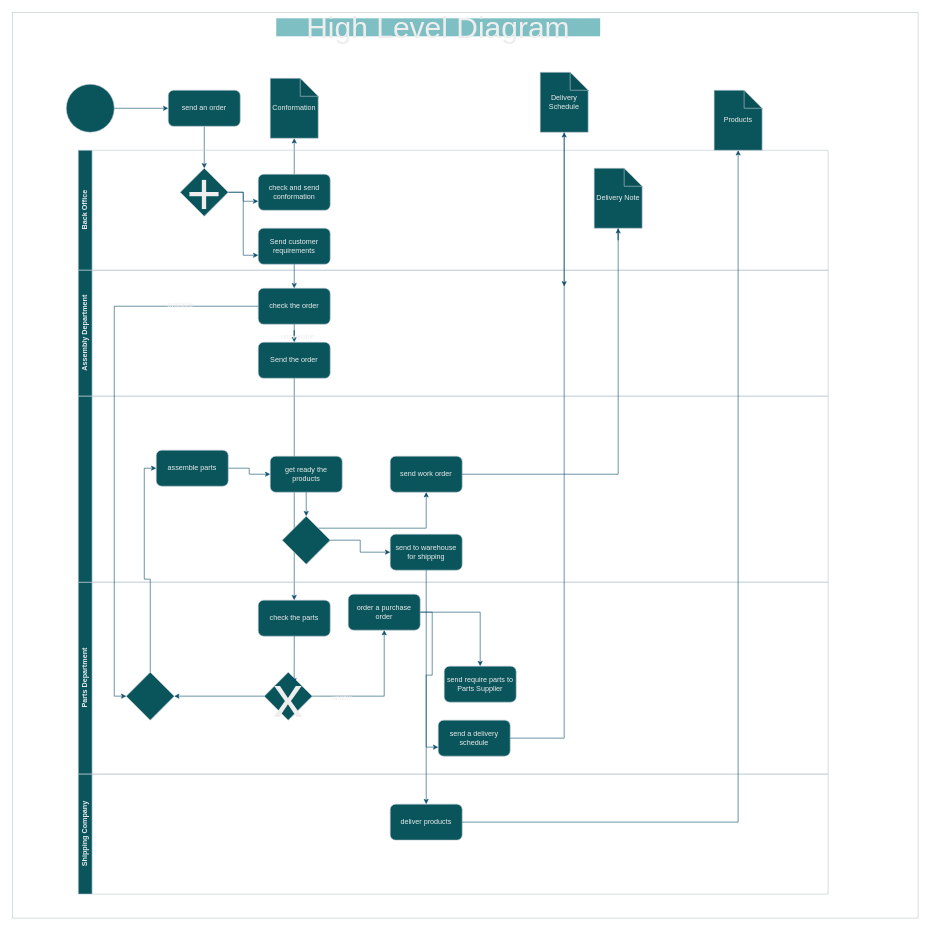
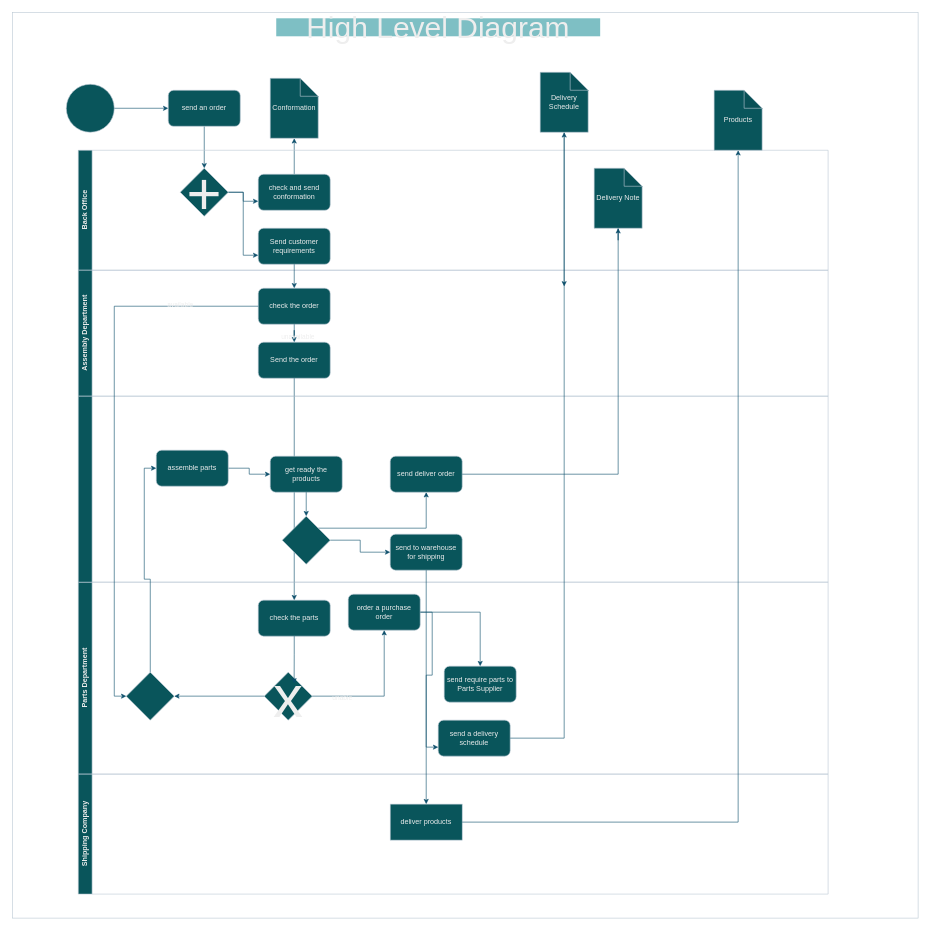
node "send work order": label "send work order" -> "send deliver order"
node "deliver products": shape rounded rectangle -> rectangle
